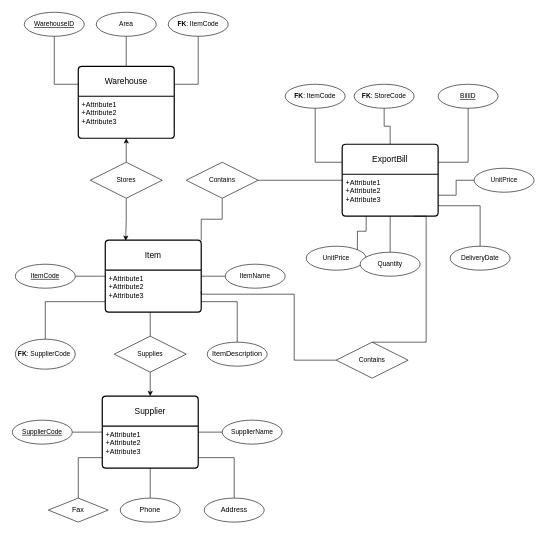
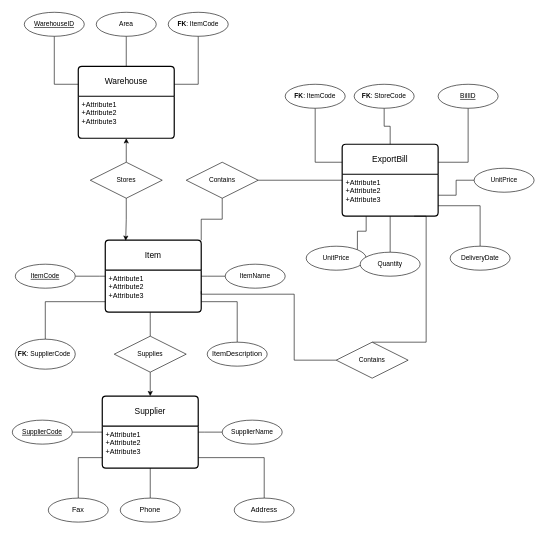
node "Fax": shape diamond -> ellipse
node "Address": moved (234, 510) -> (264, 510)
